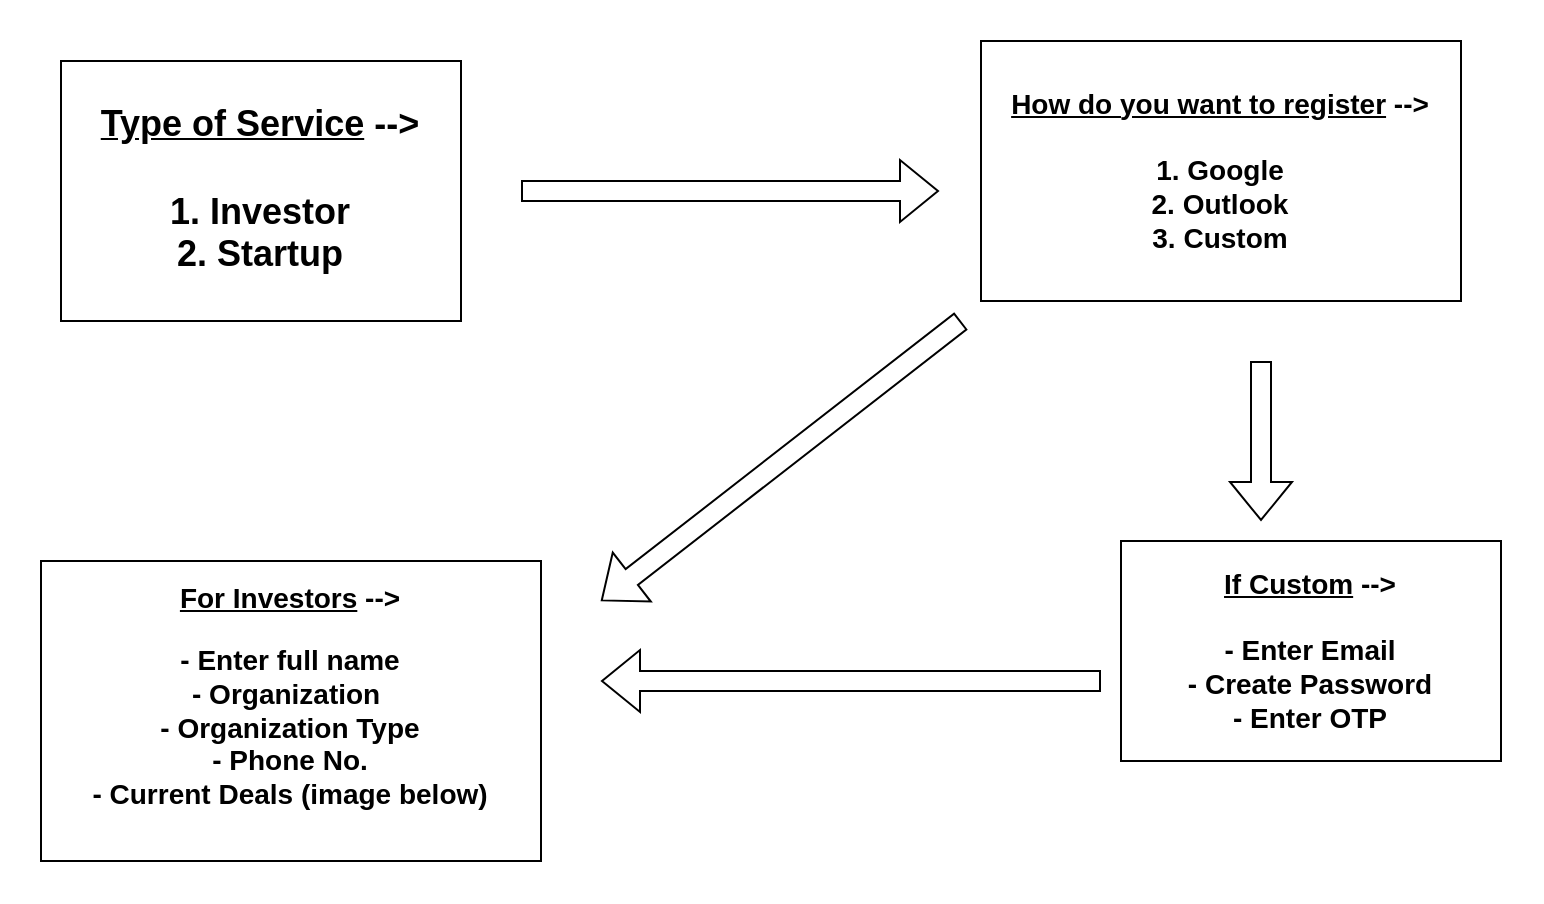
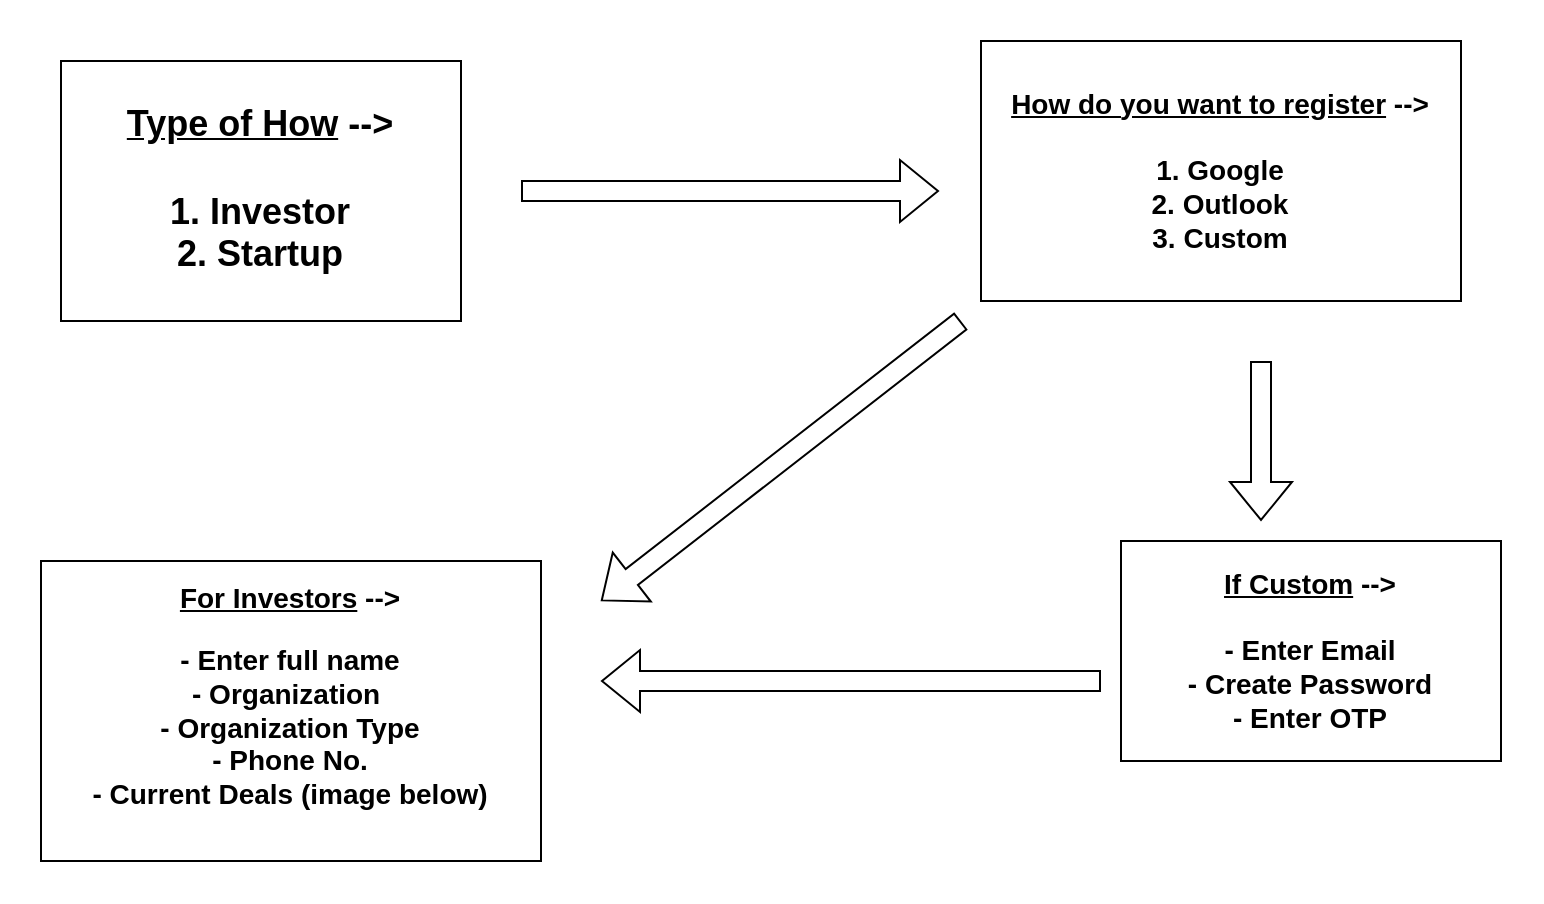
node "Type of Service --> 1. Investor 2. Startup": label "Type of Service --> 1. Investor 2. Startup" -> "Type of How --> 1. Investor 2. Startup"
